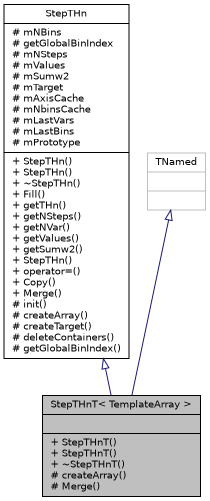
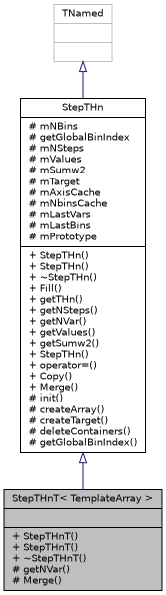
edge "StepTHnT< TemplateArray >" -> "TNamed": now "StepTHn" -> "TNamed"
node "StepTHnT< TemplateArray >": text "# createArray()" -> "# getNVar()"
